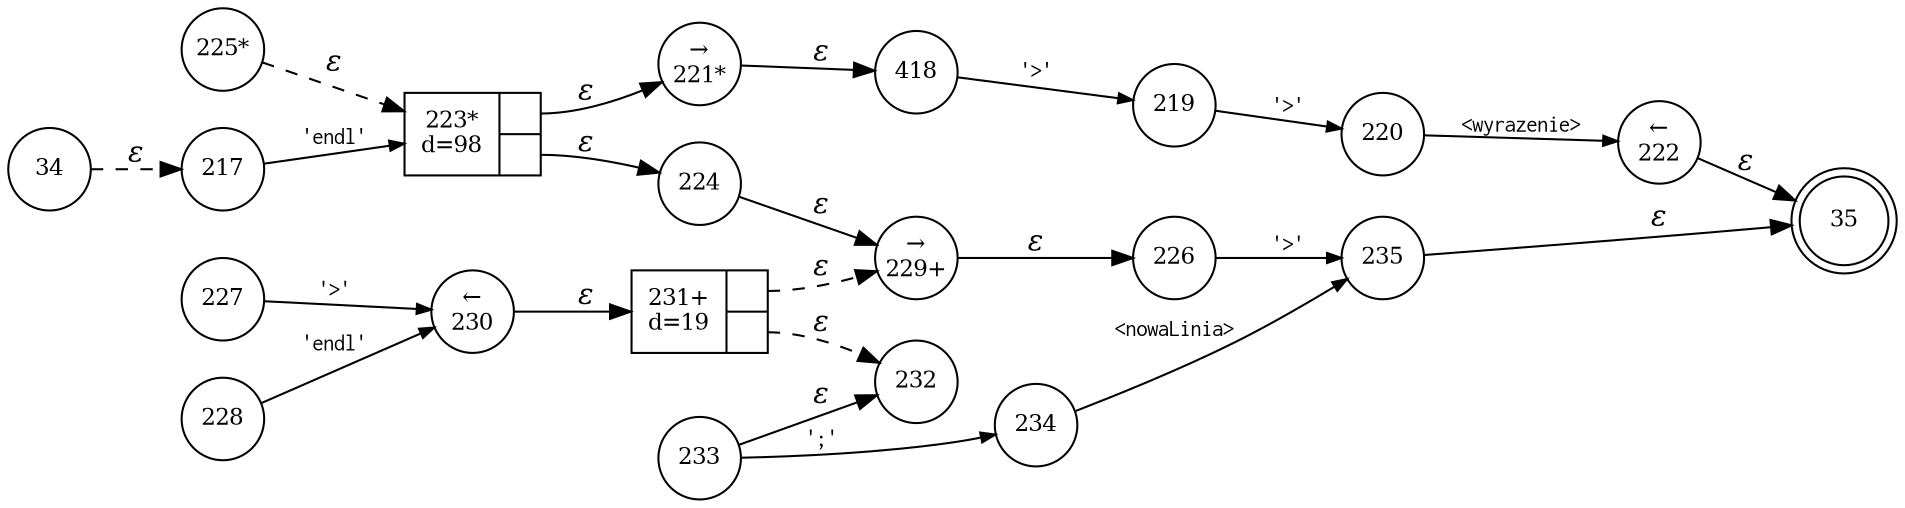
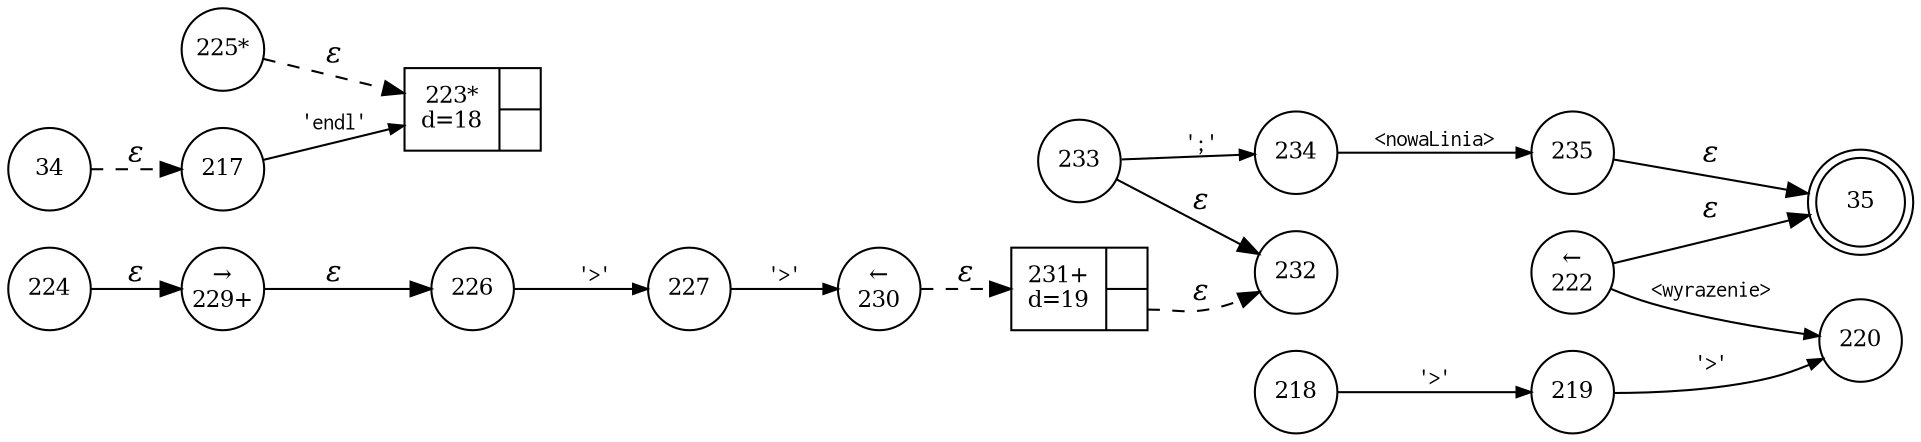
node "→ 221*": removed
node "418": label "418" -> "218"
edge "220" -> "← 222": reversed
node "223*": text "d=98" -> "d=18"
edge "223*" -> "224": removed, label "ε"
edge "226" -> "235": now "226" -> "227"
edge "231+" -> "→ 229+": removed, label "ε"
edge "← 230" -> "231+": style solid -> dashed
node "228": removed
